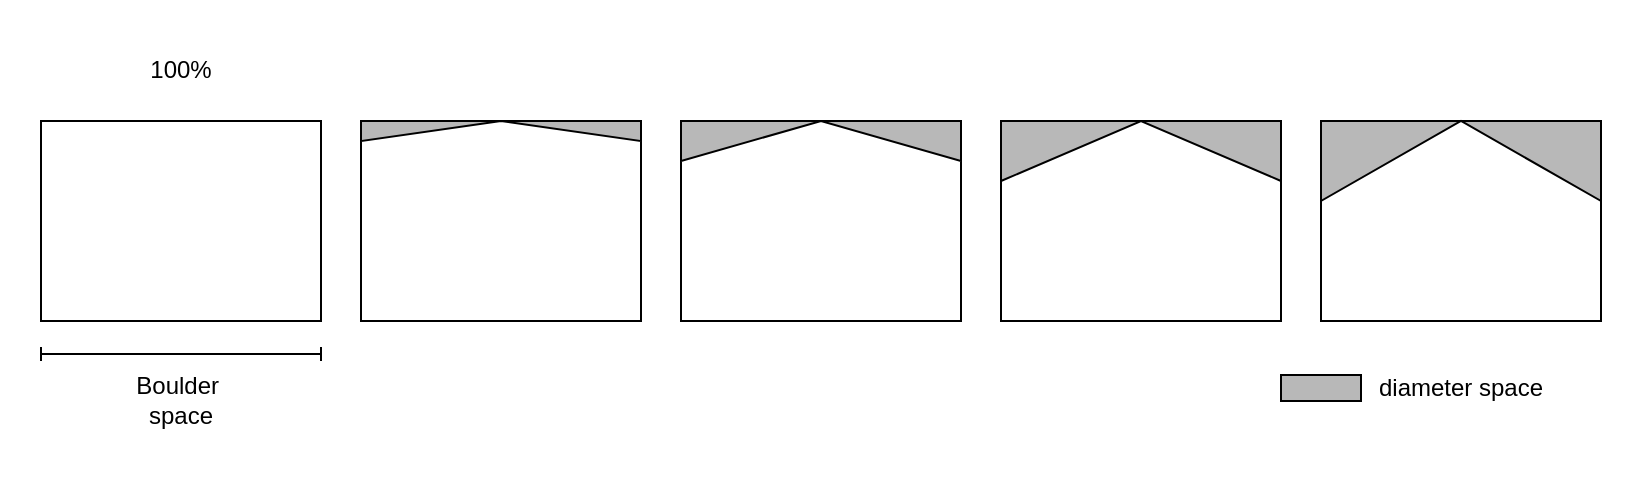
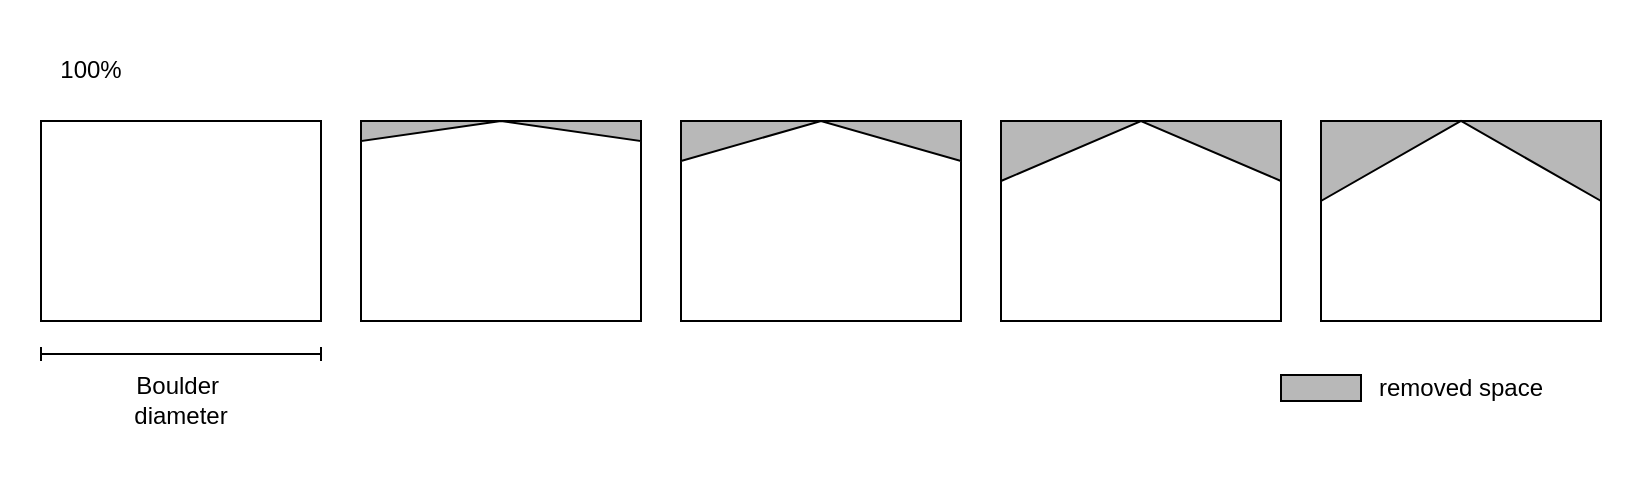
node "100%": moved (181, 71) -> (91, 71)
node "diameter space": label "diameter space" -> "removed space"
node "Boulder space": label "Boulder space" -> "Boulder diameter"
